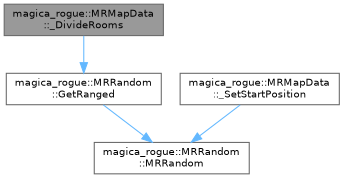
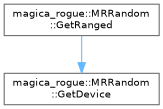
node "magica_rogue::MRMapData ::_DivideRooms": removed
node "magica_rogue::MRMapData ::_SetStartPosition": removed
node "magica_rogue::MRRandom ::MRRandom": label "magica_rogue::MRRandom ::MRRandom" -> "magica_rogue::MRRandom ::GetDevice"
